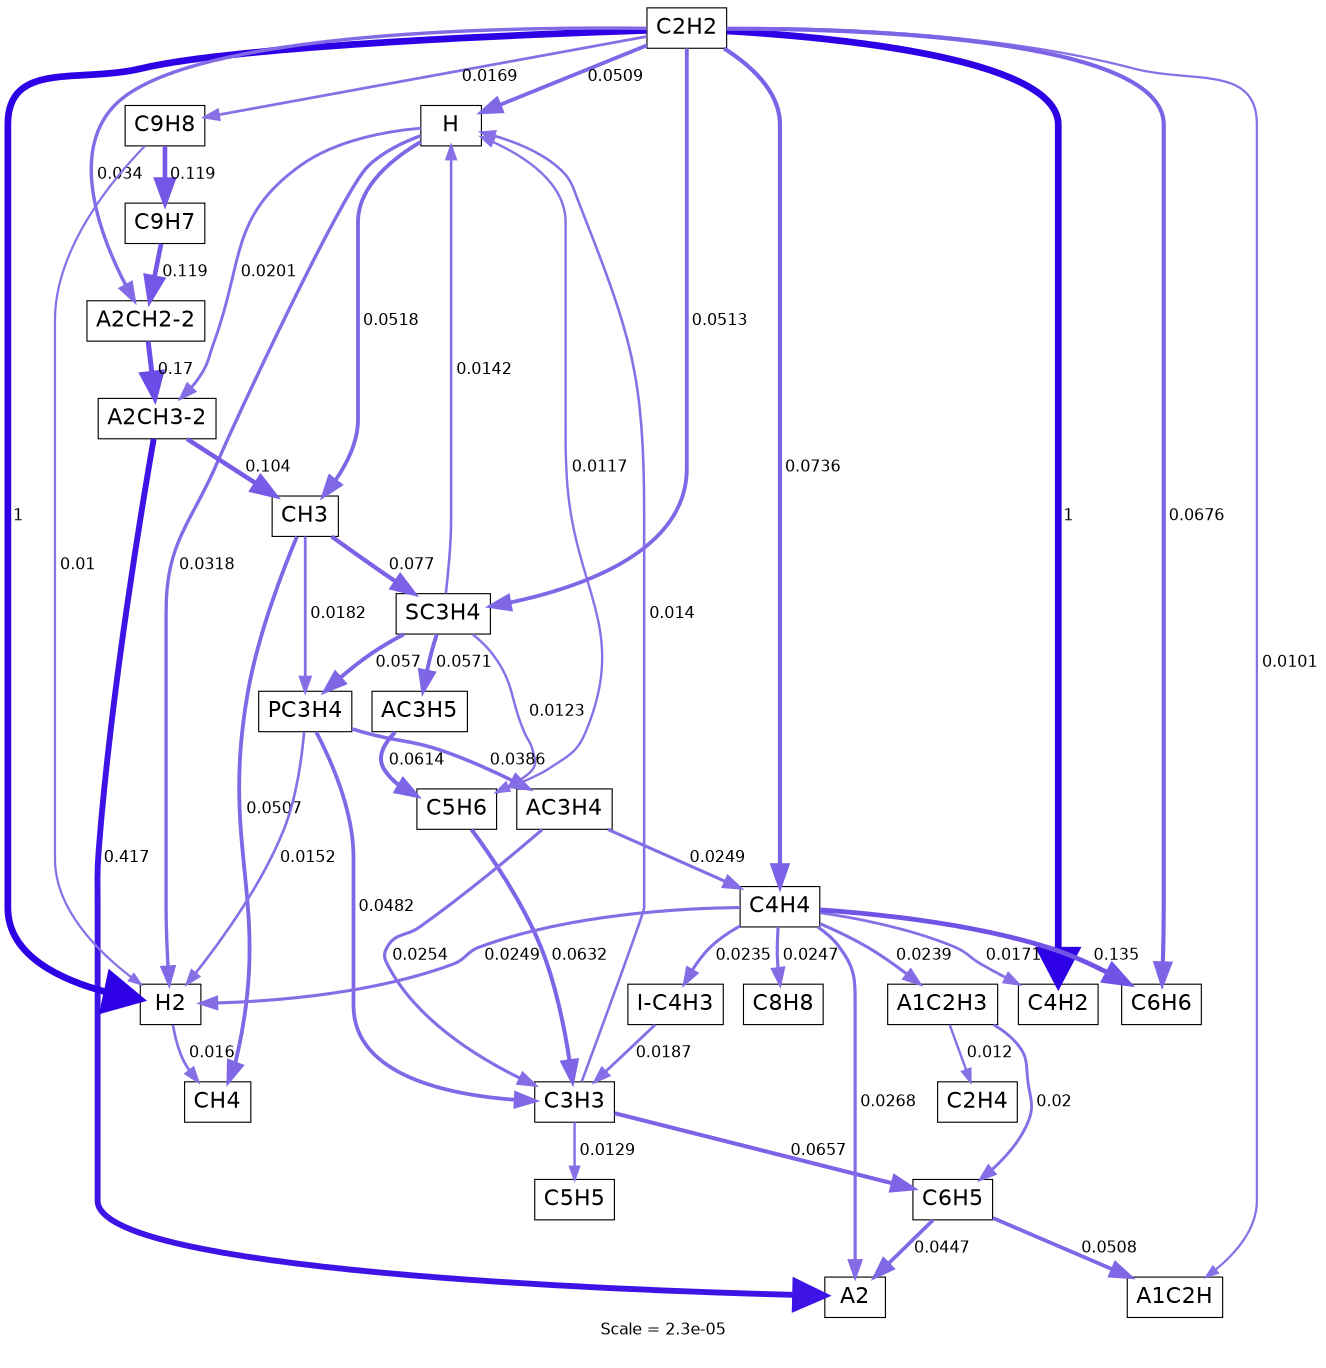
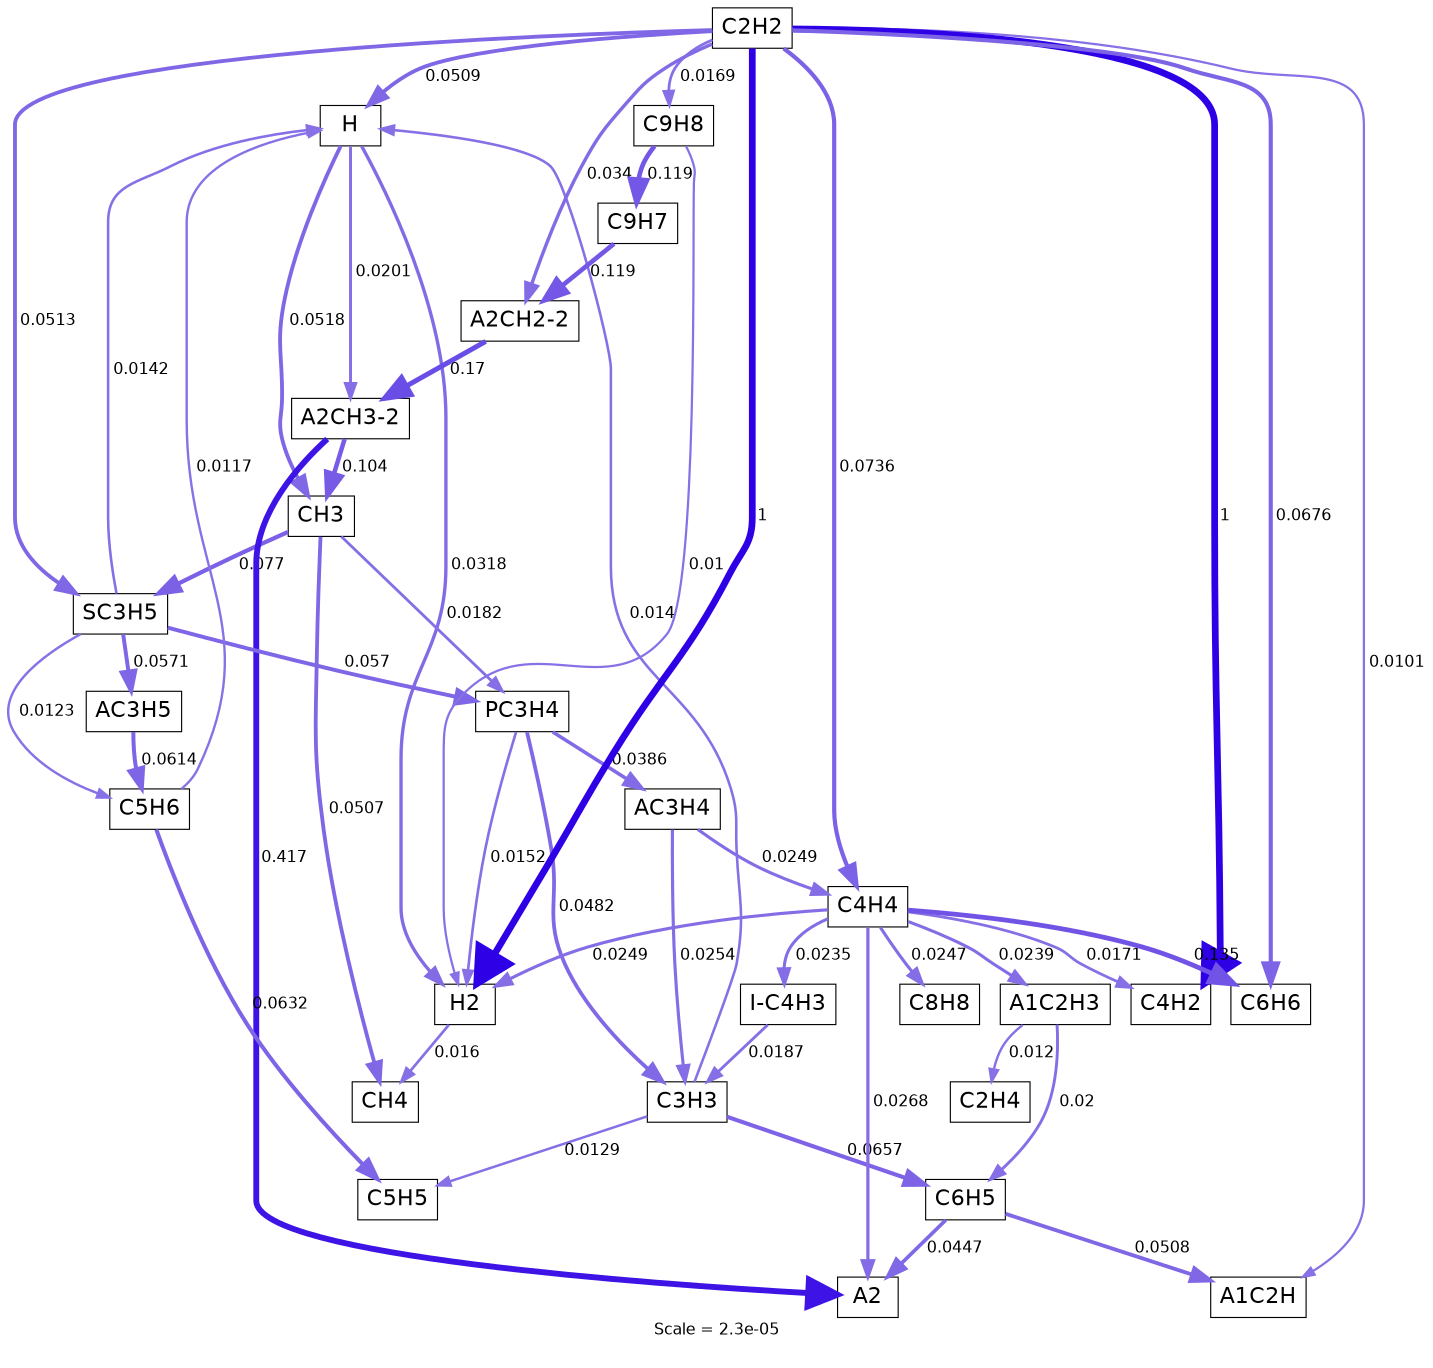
node "SC3H4": label "SC3H4" -> "SC3H5"
edge "C5H6" -> "C3H3": now "C5H6" -> "C5H5"
